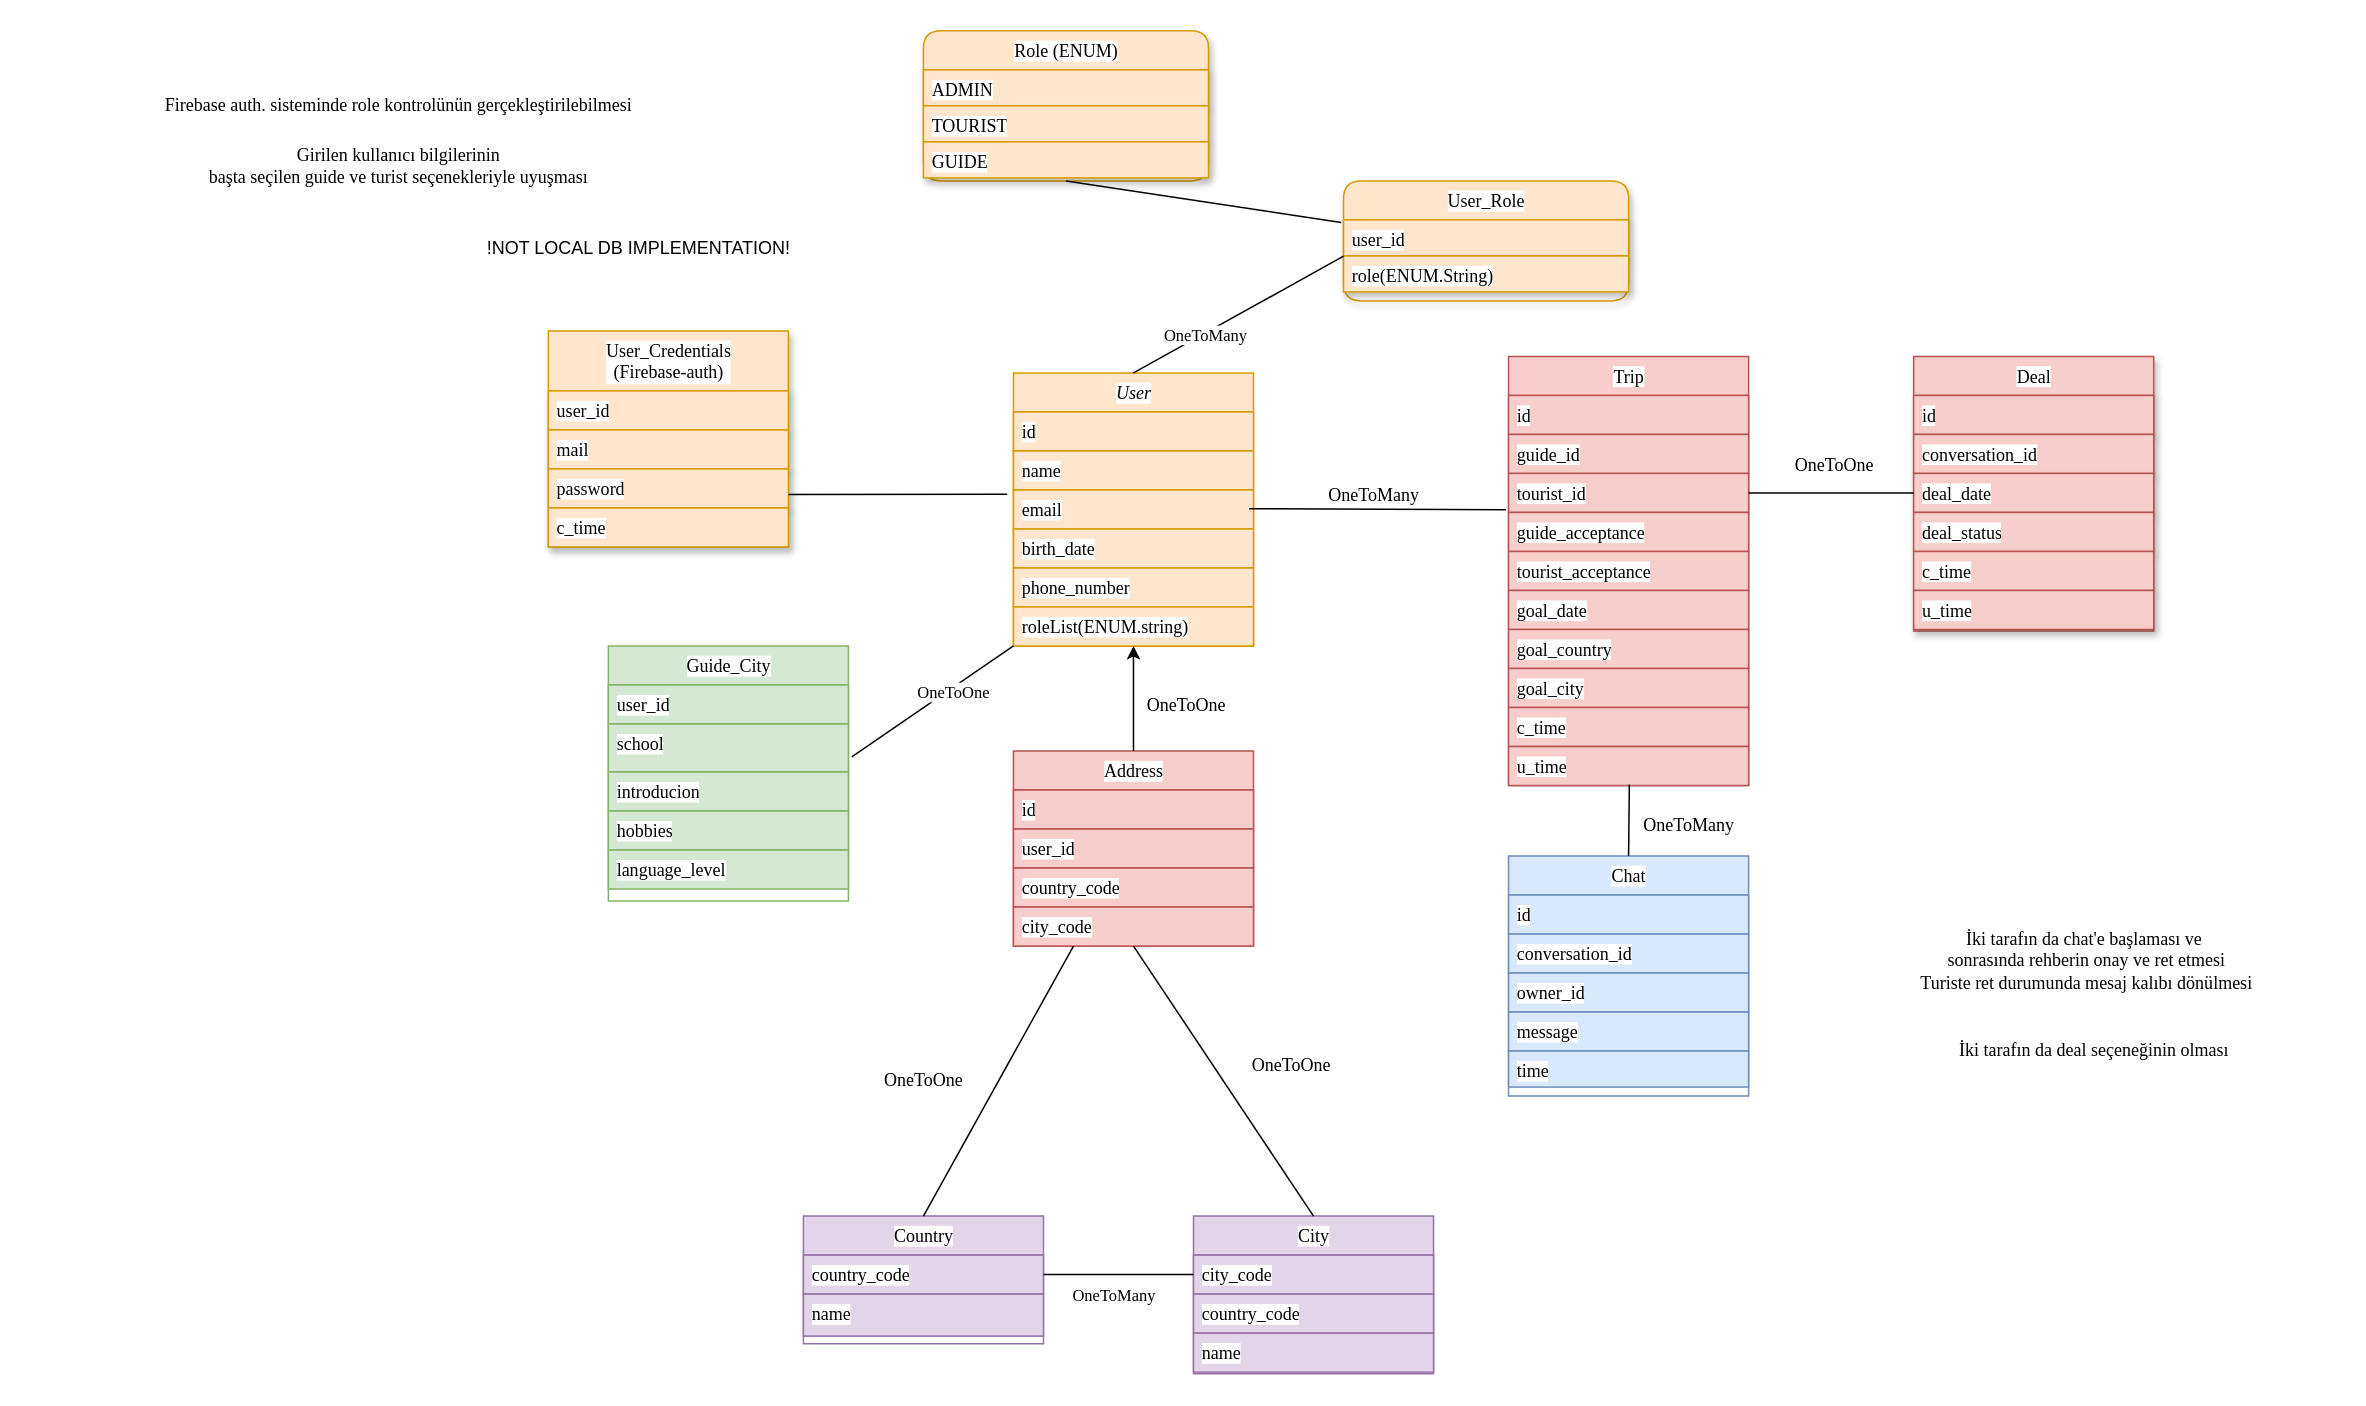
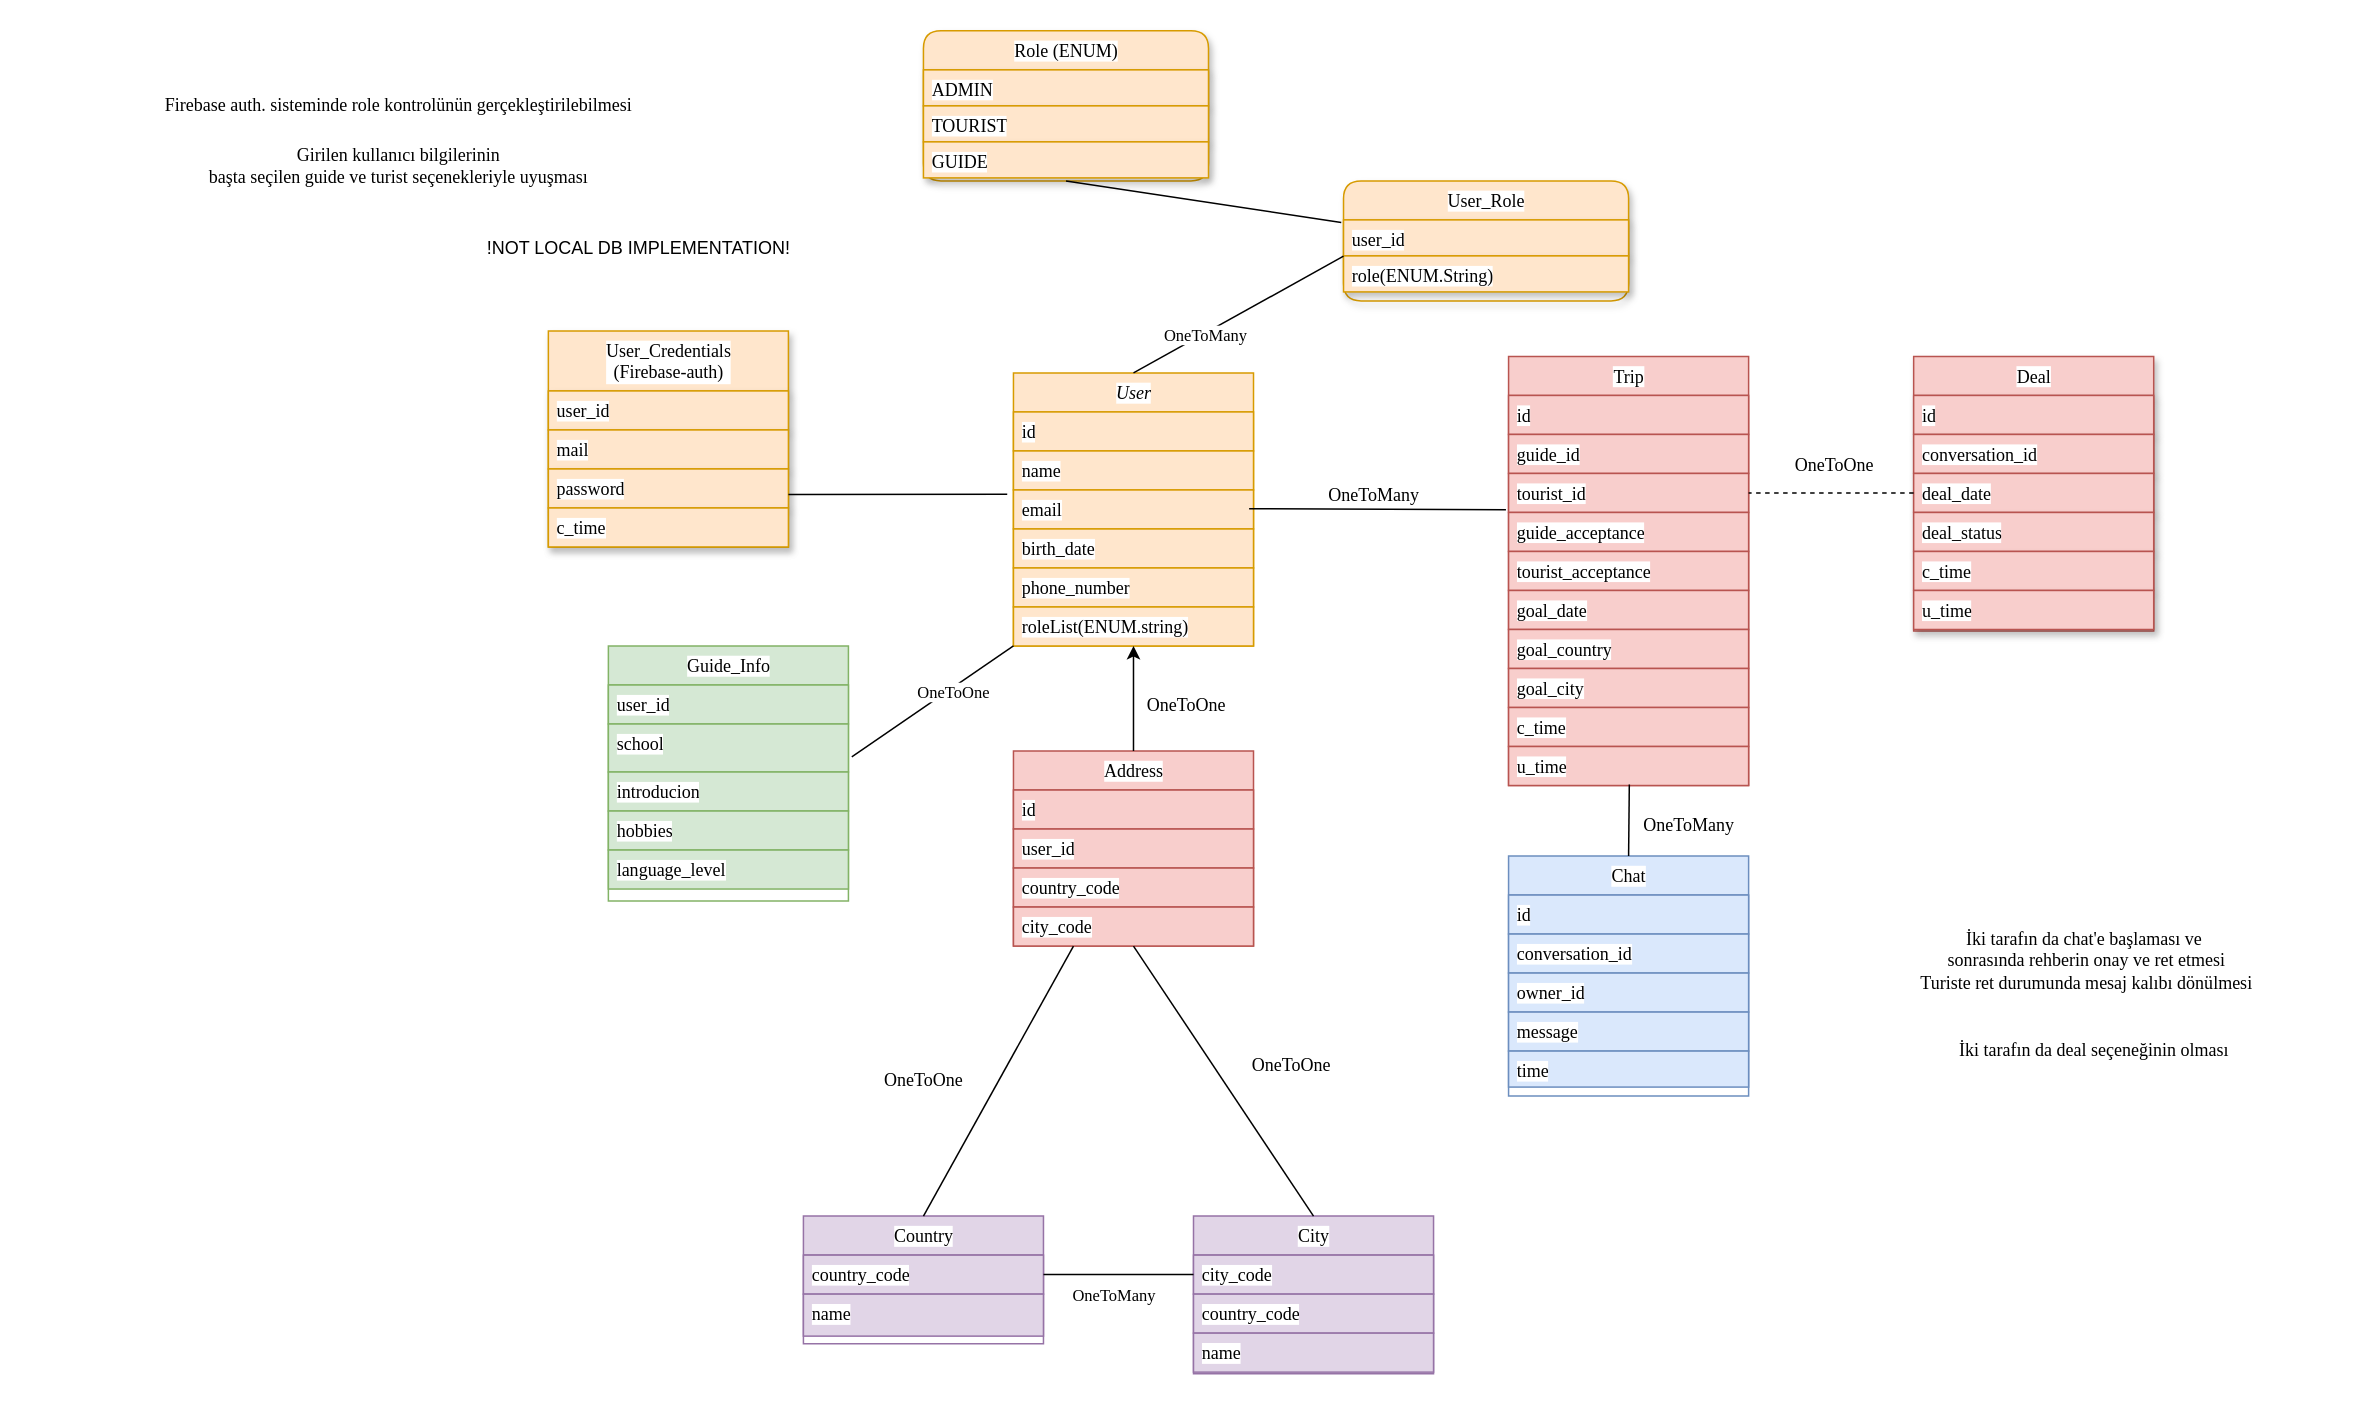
edge "tourist_id" -- "deal_date": style solid -> dashed
node "Guide_City": label "Guide_City" -> "Guide_Info"
